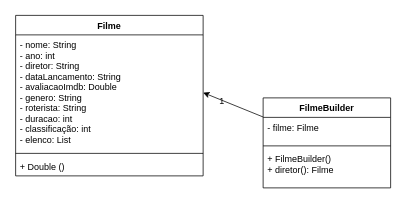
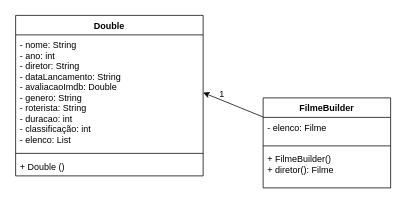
node "Filme": label "Filme" -> "Double"
node "1": moved (222, 102) -> (222, 94)
node "- filme: Filme": label "- filme: Filme" -> "- elenco: Filme"
